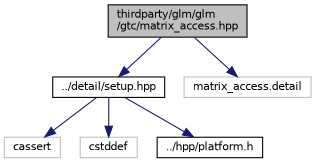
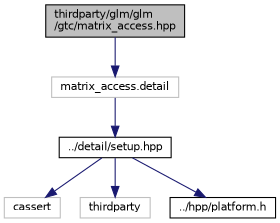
edge "thirdparty/glm/glm /gtc/matrix_access.hpp" -> "../detail/setup.hpp": now "matrix_access.detail" -> "../detail/setup.hpp"
node "cstddef": label "cstddef" -> "thirdparty"
